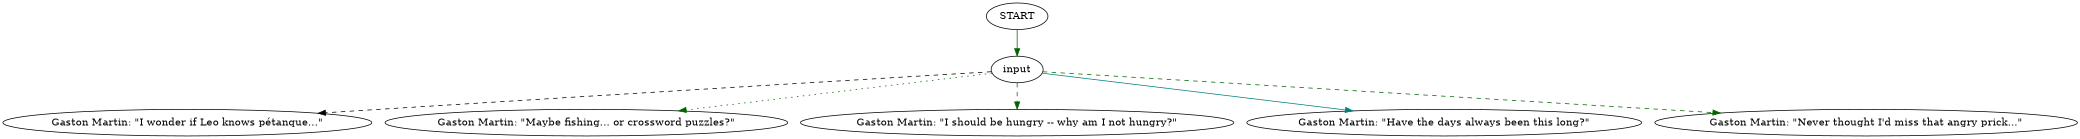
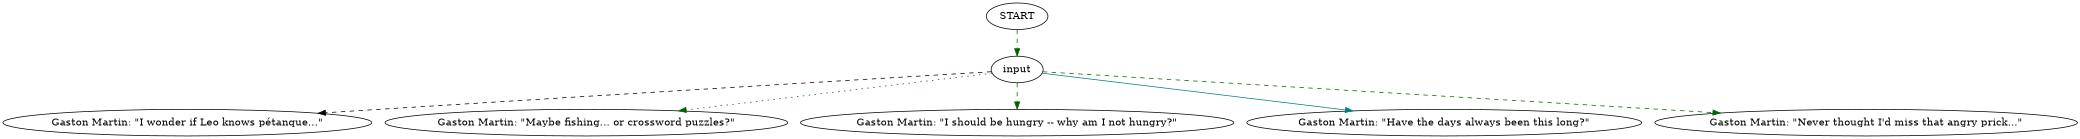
edge "START" -> "input": style solid -> dashed
